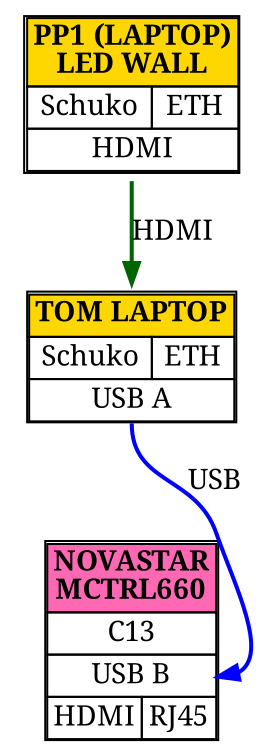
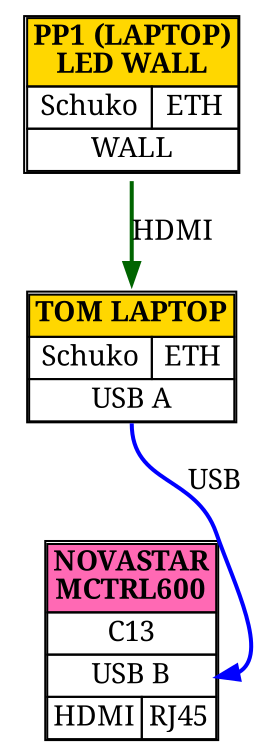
node "PP1 (LAPTOP)": text "HDMI" -> "WALL"
node "NOVASTAR": text "MCTRL660" -> "MCTRL600"
